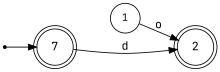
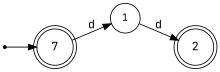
edge "1" -> "2": label "o" -> "d"
edge "7" -> "2": now "7" -> "1"
